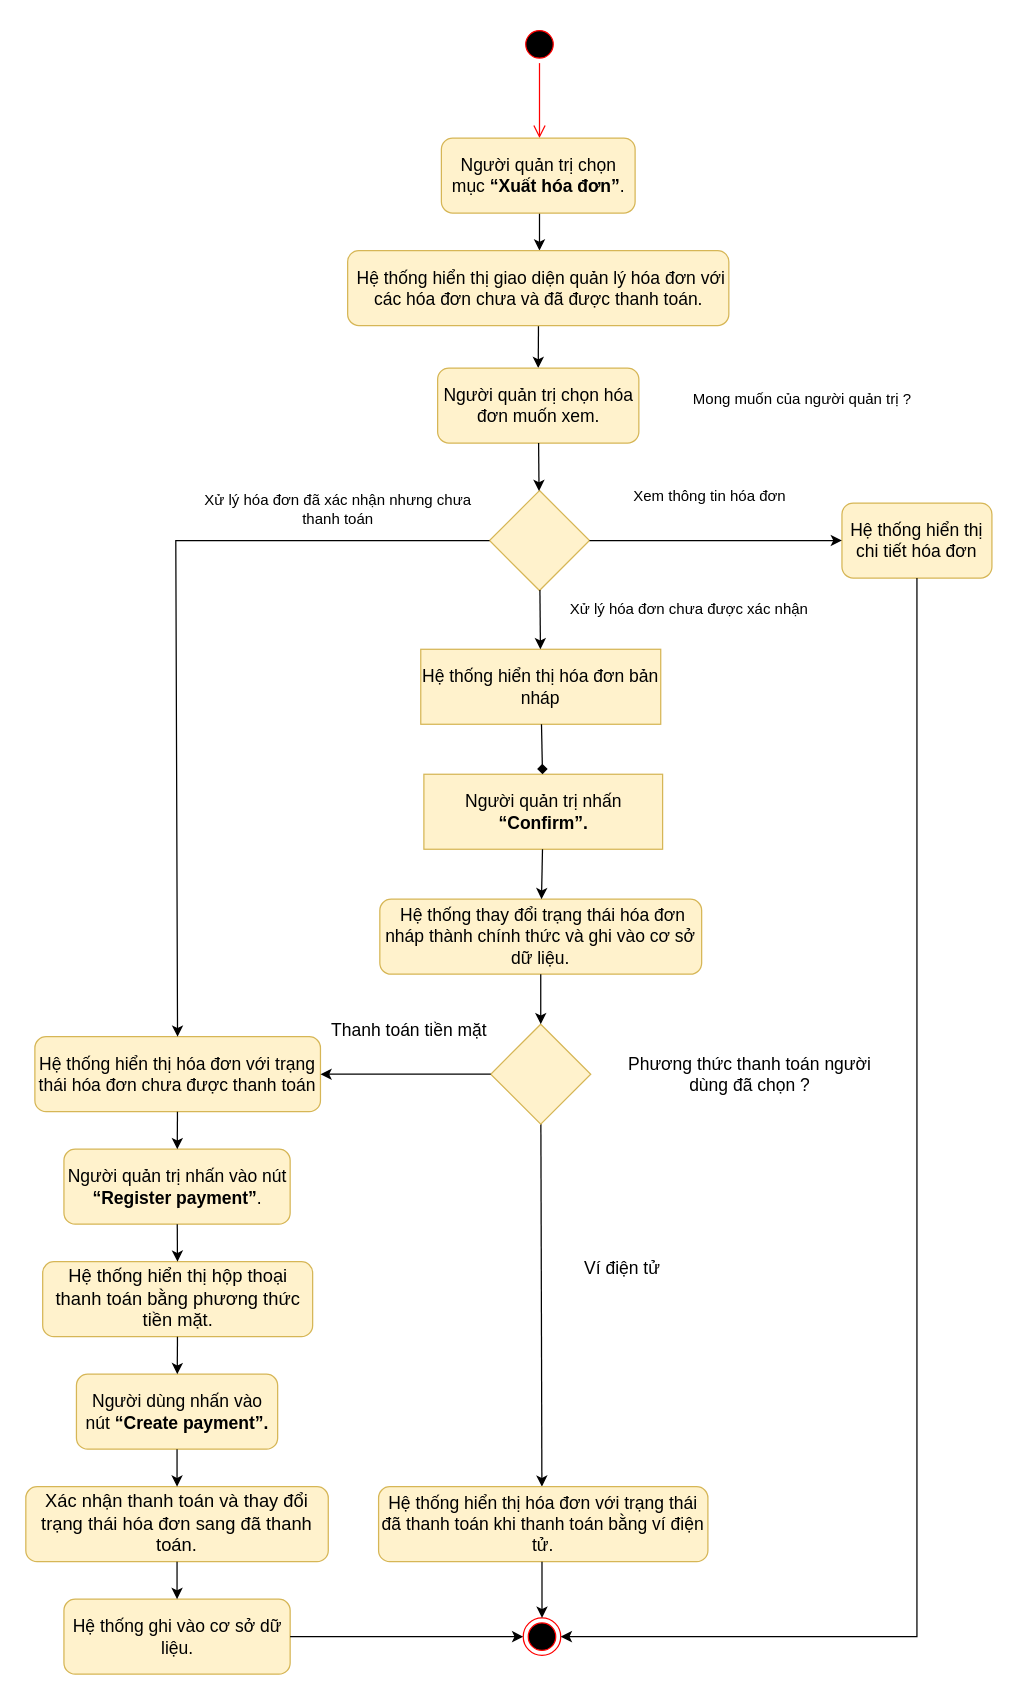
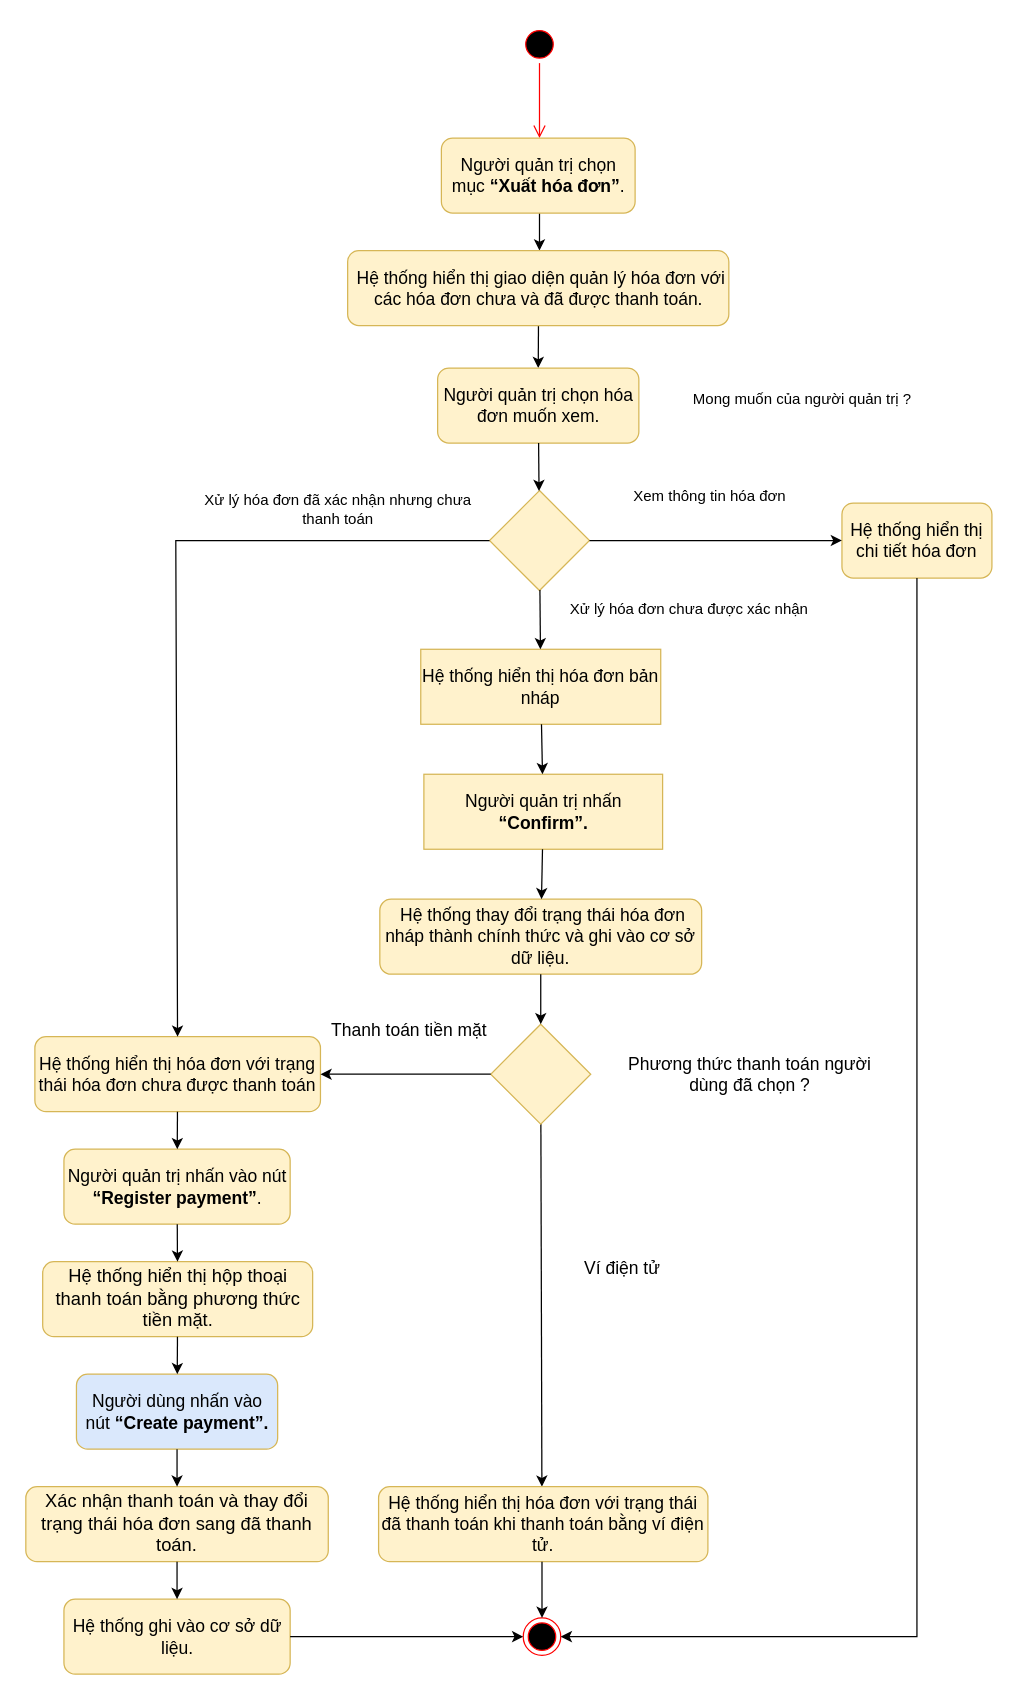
edge "Hệ thống hiển thị hóa đơn bản nháp" -> "Người quản trị nhấn “Confirm”.": arrowhead diamond -> classic
node "Người dùng nhấn vào nút “Create payment”.": fillcolor #fff2cc -> #dae8fc
